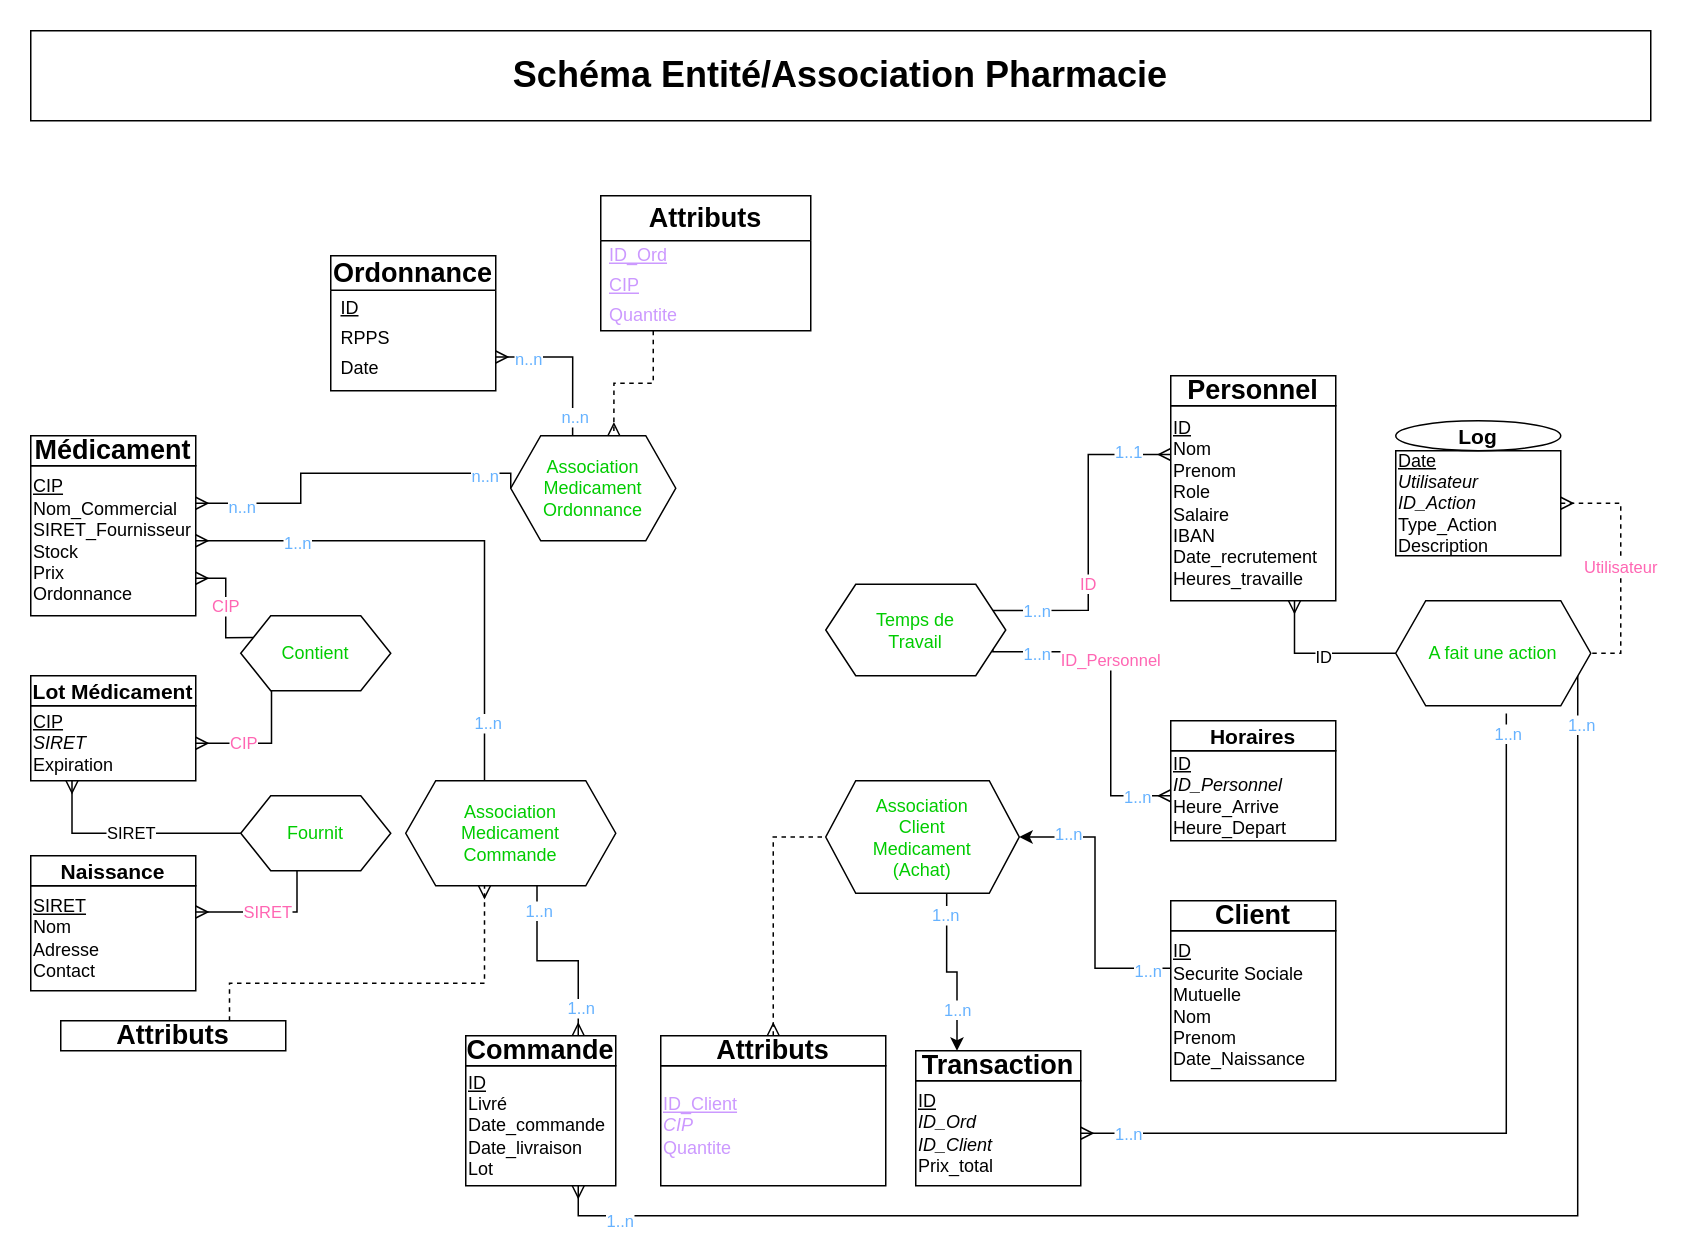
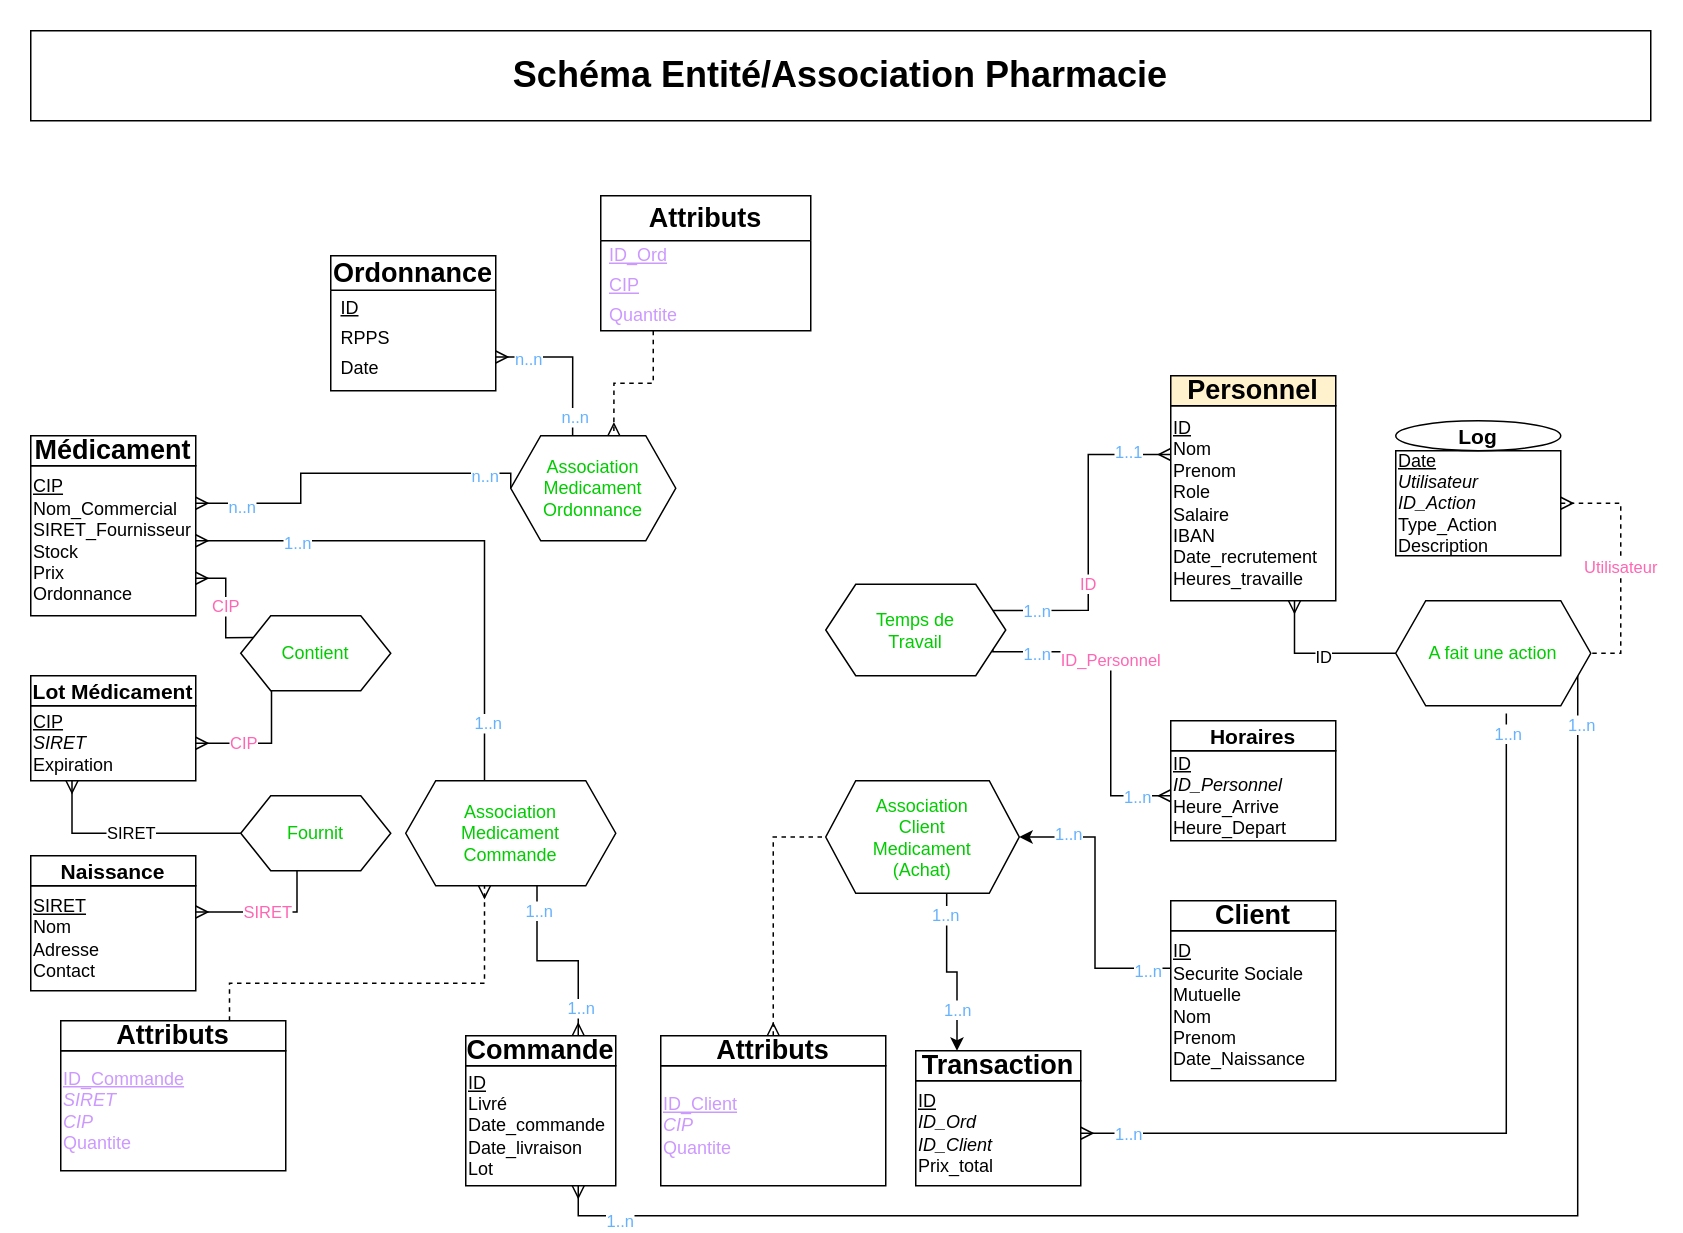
node "Personnel": fillcolor #ffffff -> #fff2cc
node "ID_Commande SIRET CIP Quantite": added
